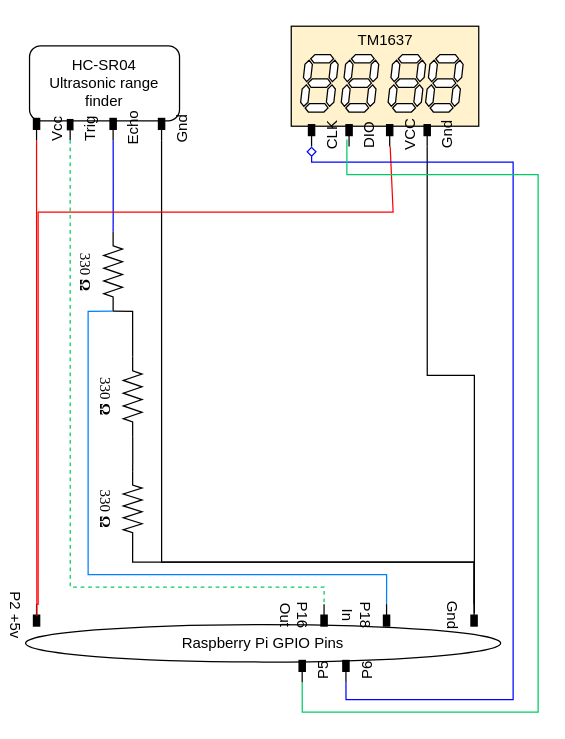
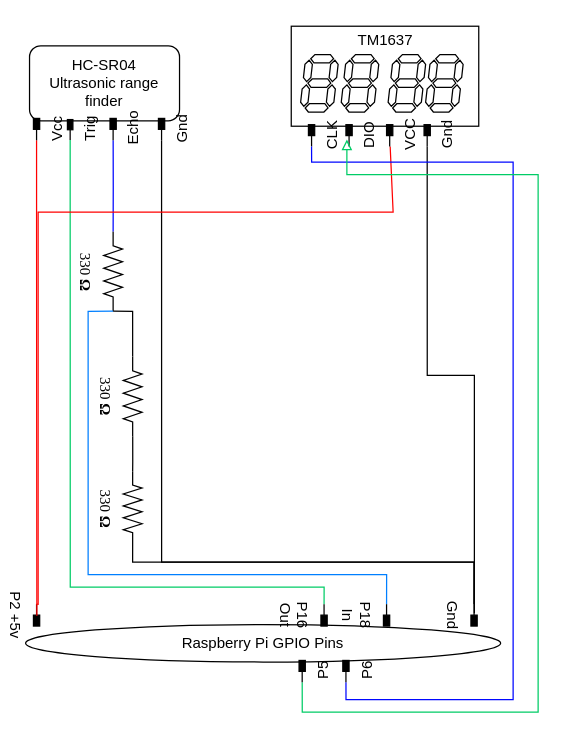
node "TM1637": fillcolor #fff2cc -> #ffffff
edge "DIO" -- "P5": arrowhead none -> block
edge "P6" -> "CLK": arrowhead diamond -> none
edge "Trig" -- "P16 Out": style dashed -> solid
